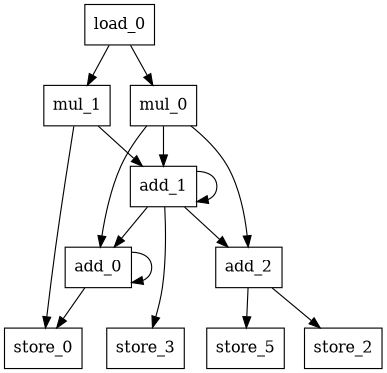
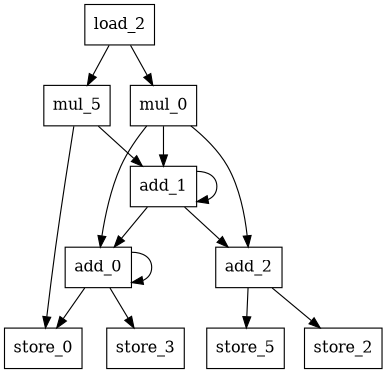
node "load_0": label "load_0" -> "load_2"
node "mul_1": label "mul_1" -> "mul_5"
edge "add_1" -> "store_3": now "add_0" -> "store_3"
